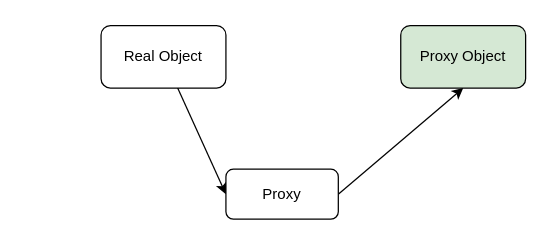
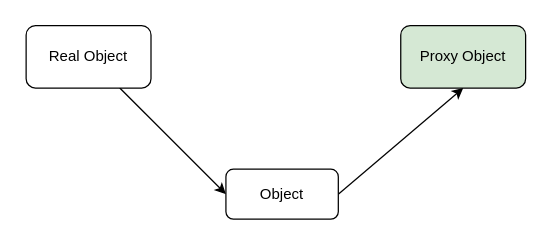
node "Real Object": moved (163, 57) -> (88, 57)
node "Proxy": label "Proxy" -> "Object"
